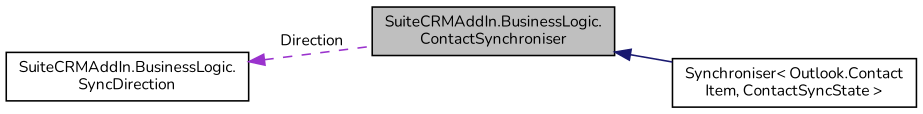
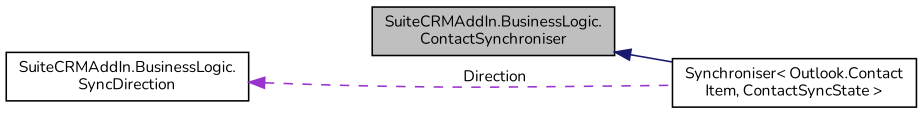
edge "SuiteCRMAddIn.BusinessLogic. ContactSynchroniser" -> "SuiteCRMAddIn.BusinessLogic. SyncDirection": now "Synchroniser< Outlook.Contact Item, ContactSyncState >" -> "SuiteCRMAddIn.BusinessLogic. SyncDirection"
